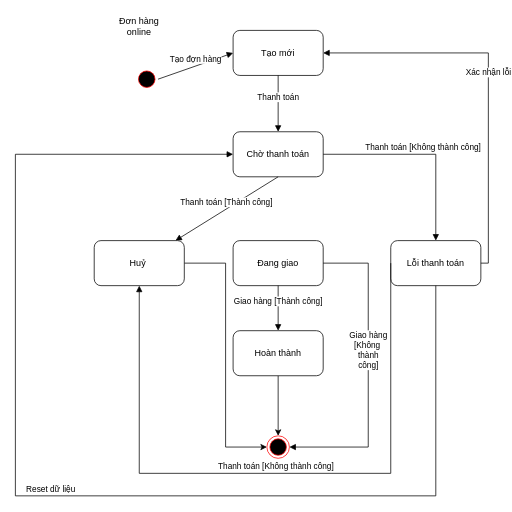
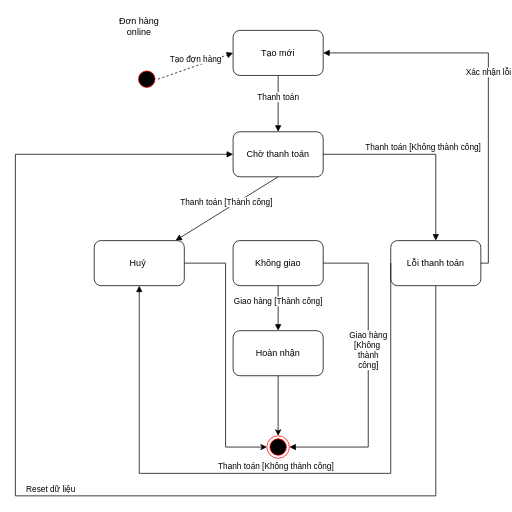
edge "Bắt" -> "Tạo mới": style solid -> dashed
node "Đang giao": label "Đang giao" -> "Không giao"
node "Hoàn thành": label "Hoàn thành" -> "Hoàn nhận"
